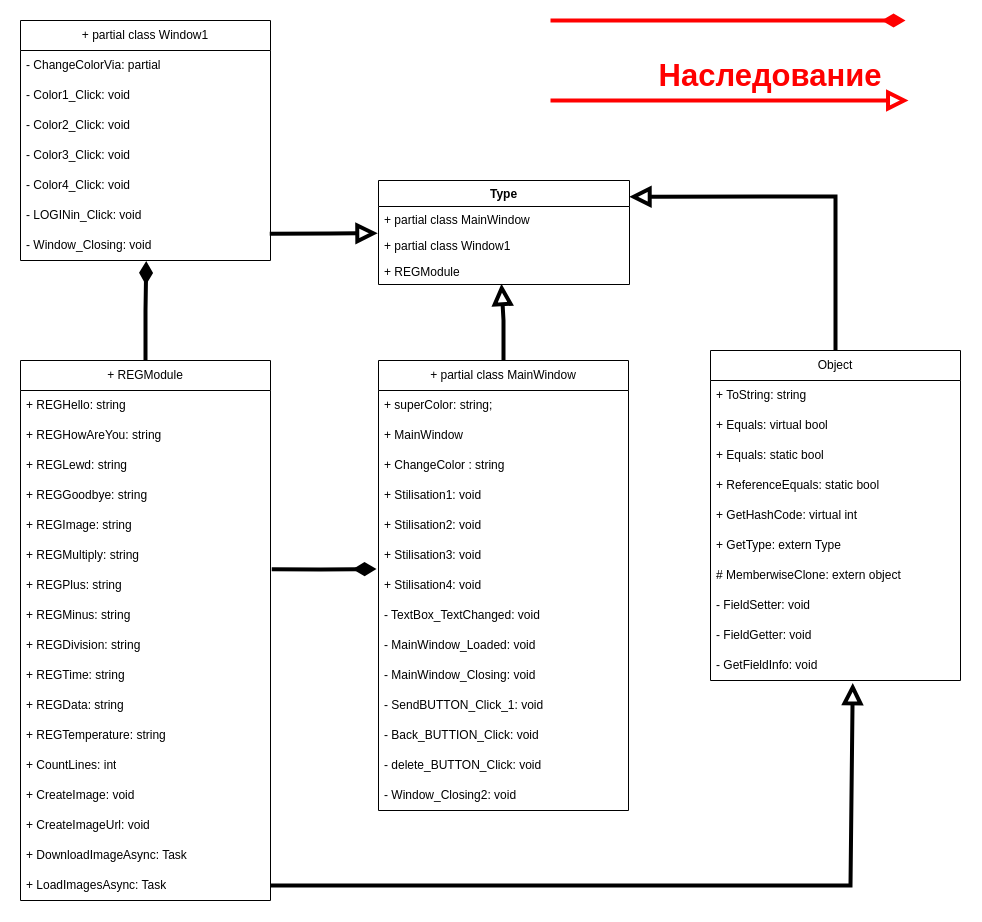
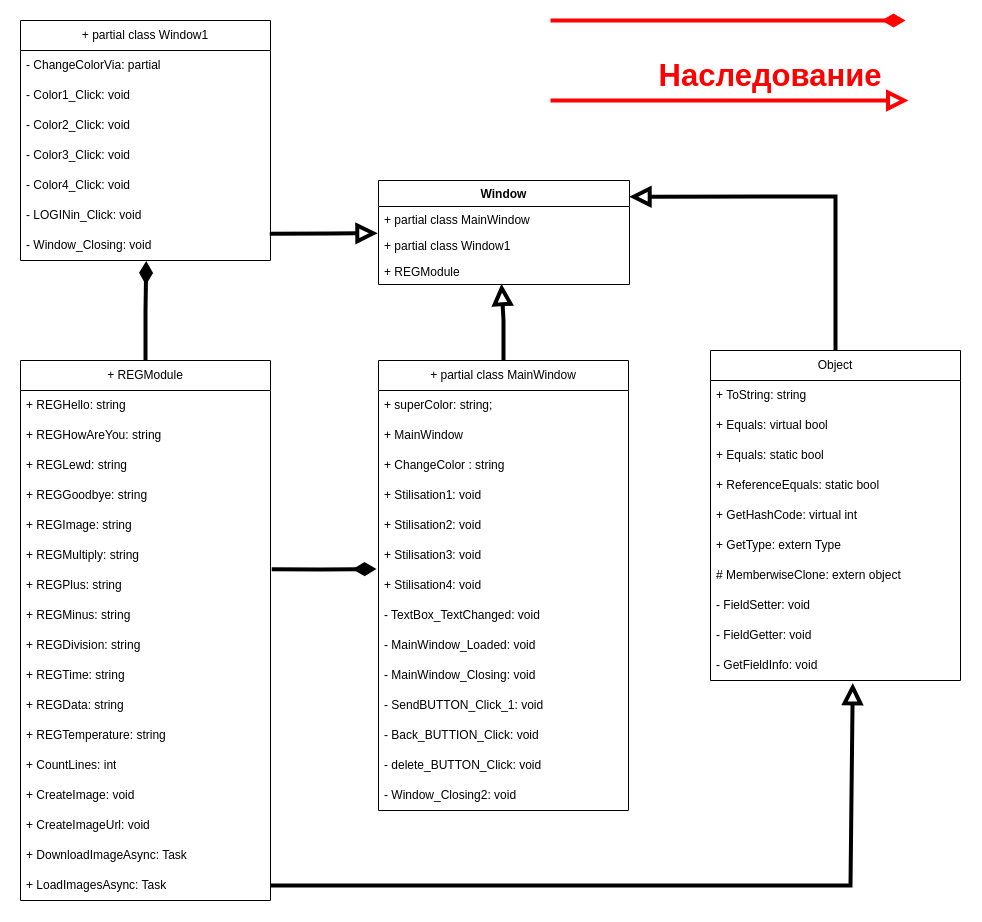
node "Type": label "Type" -> "Window"
